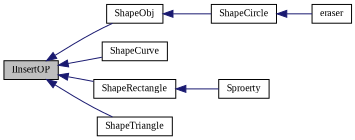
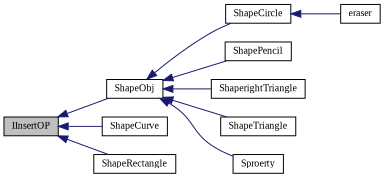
node "ShapePencil": added
edge "Sproerty" -> "ShapeRectangle": now "Sproerty" -> "ShapeObj"
node "ShaperightTriangle": added
edge "ShapeTriangle" -> "IInsertOP": now "ShapeTriangle" -> "ShapeObj"
